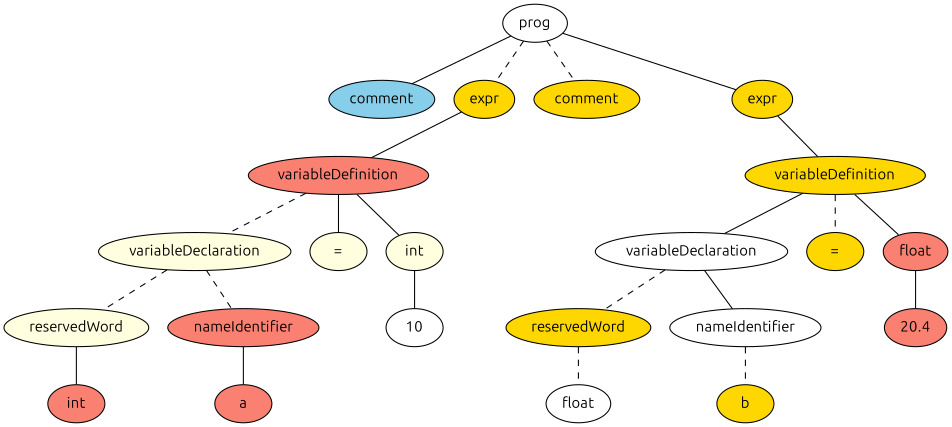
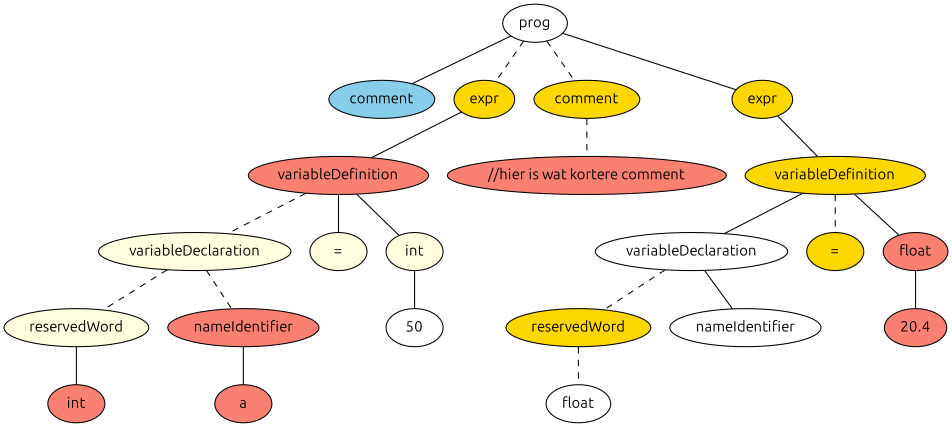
node "//hier is wat kortere comment": added
node "10": label "10" -> "50"
node "b": removed
